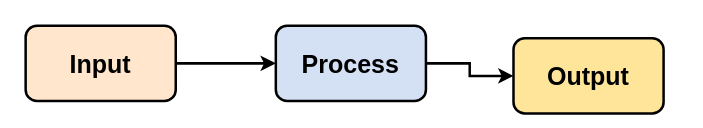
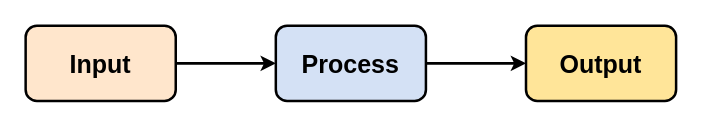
node "Output": moved (588, 76) -> (601, 63)
